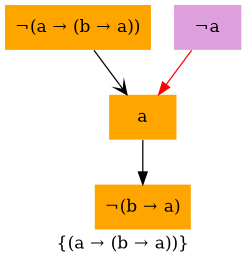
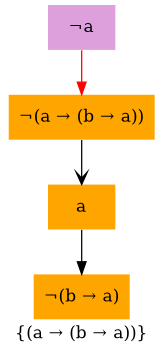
edge "¬a" -> "a": now "¬a" -> "¬(a → (b → a))"
